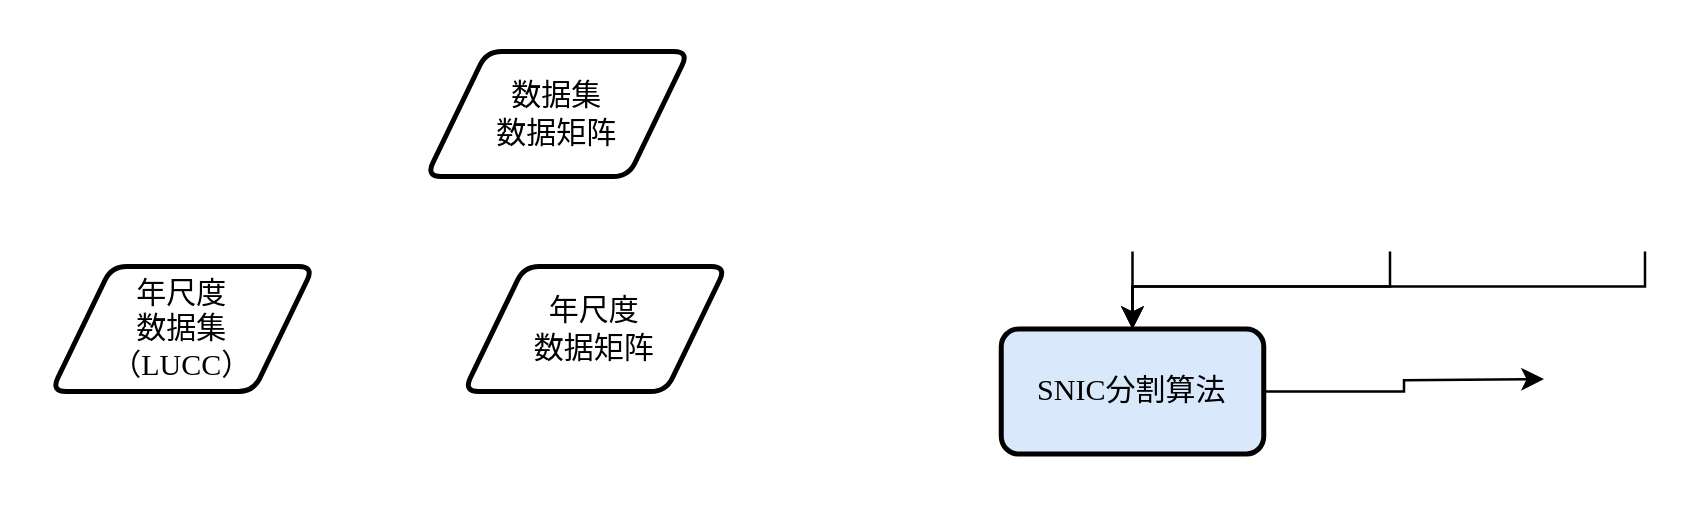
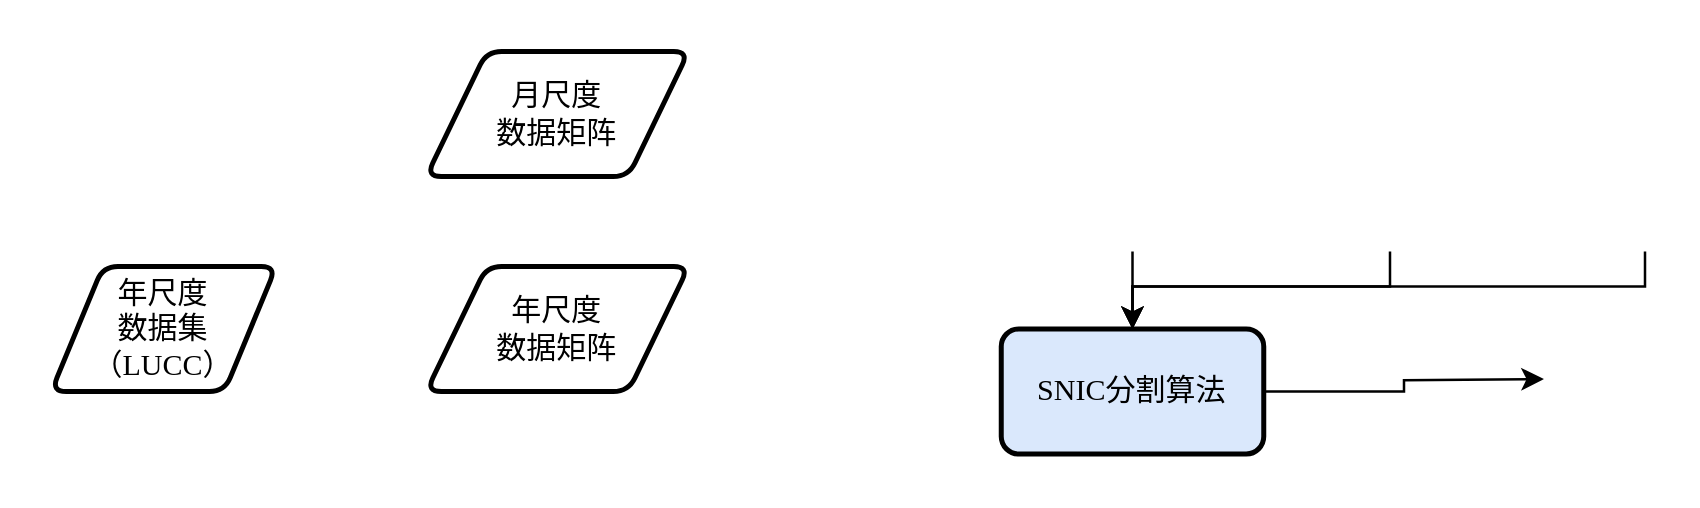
node "数据集 数据矩阵": label "数据集 数据矩阵" -> "月尺度 数据矩阵"
node "年尺度 数据集 （LUCC）": size 263x125 -> 225x125
node "年尺度 数据矩阵": moved (595, 329) -> (558, 329)
